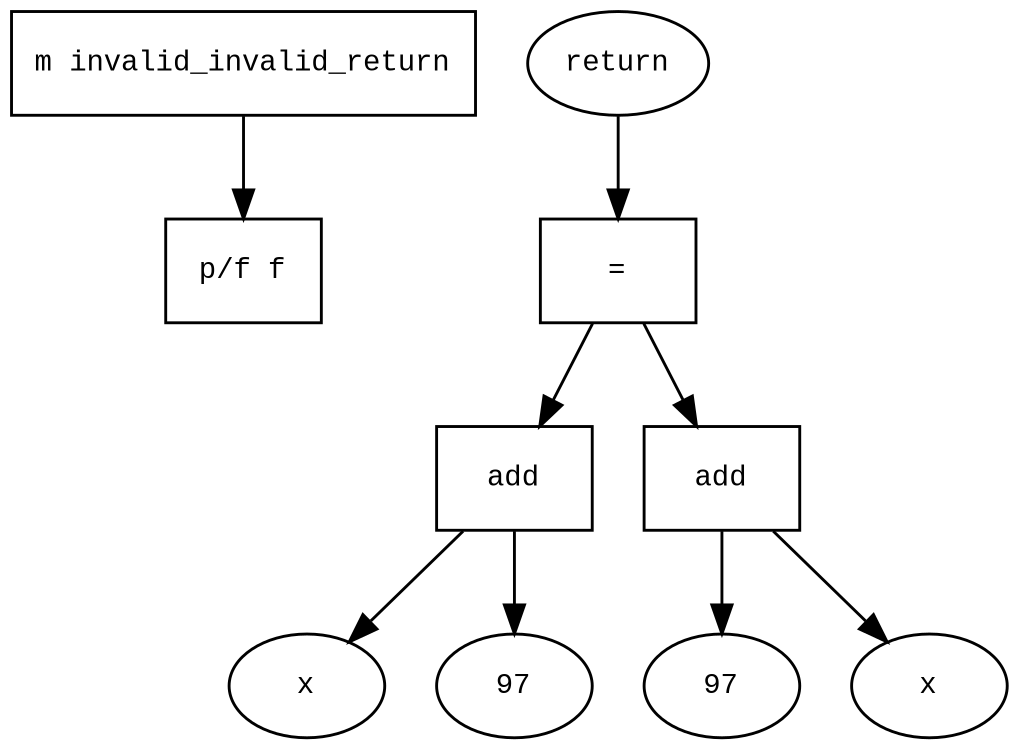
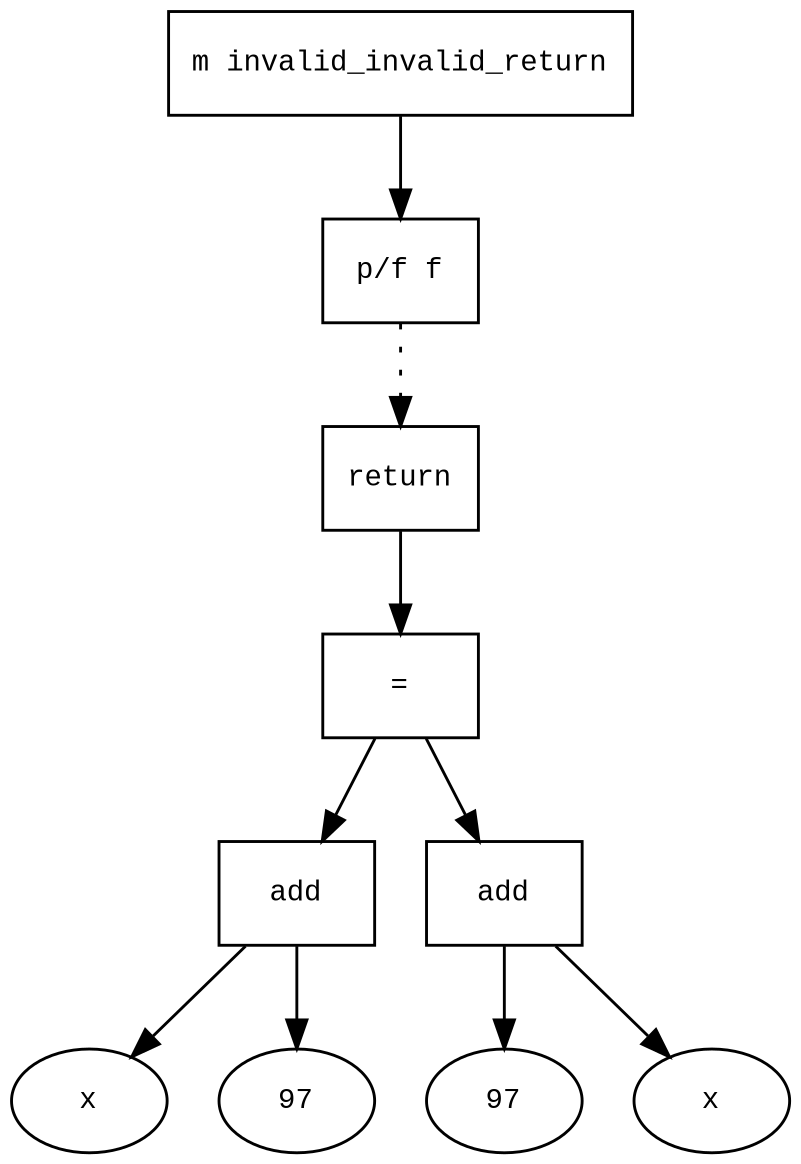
node "return": shape ellipse -> box
edge "p/f f" -> "return": added
